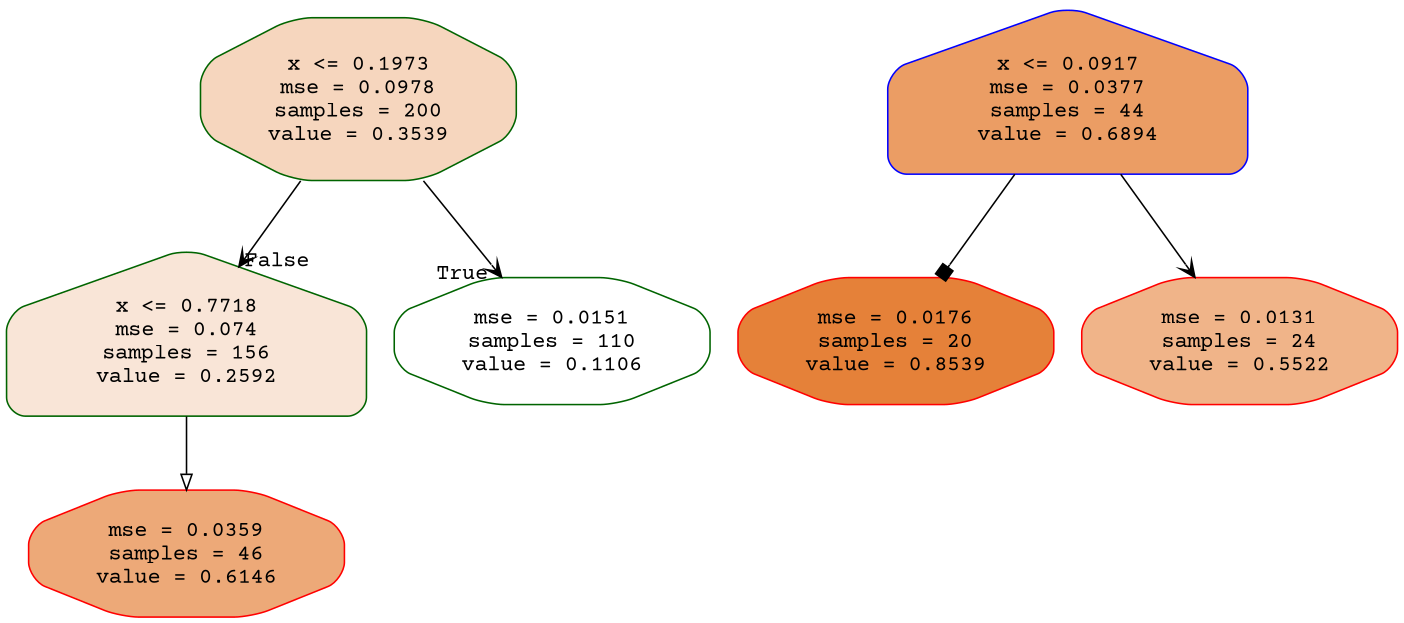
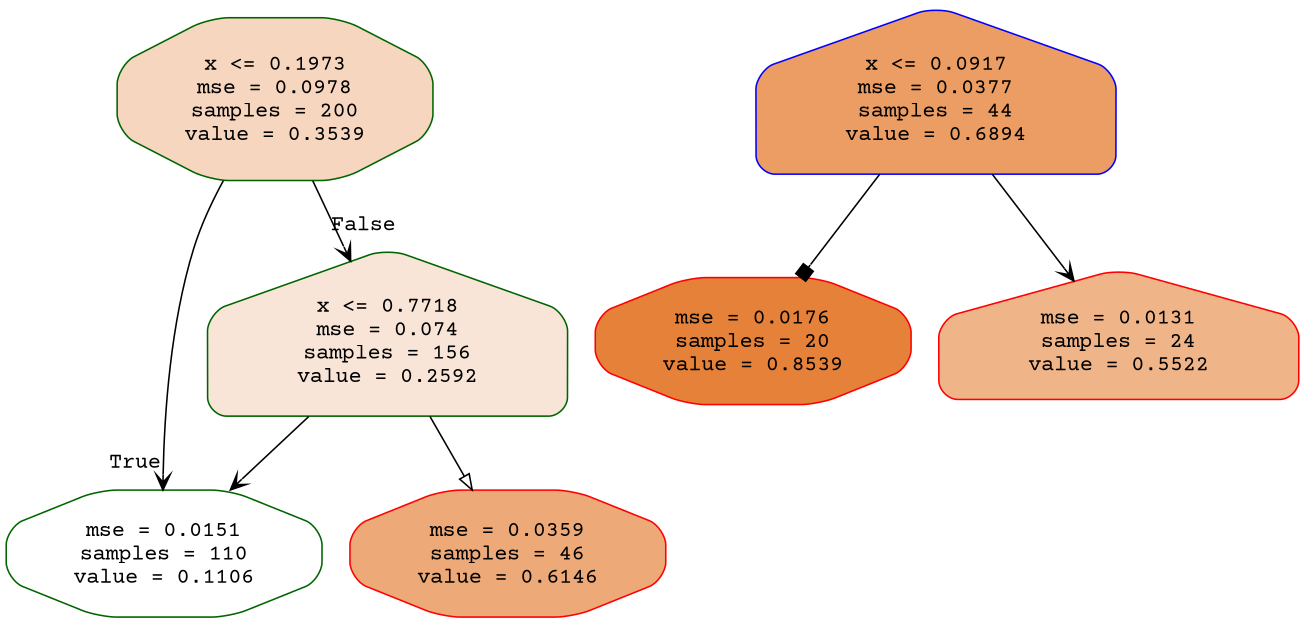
node "mse = 0.0131 samples = 24 value = 0.5522": shape octagon -> house
edge "x <= 0.7718 mse = 0.074 samples = 156 value = 0.2592" -> "mse = 0.0151 samples = 110 value = 0.1106": added
